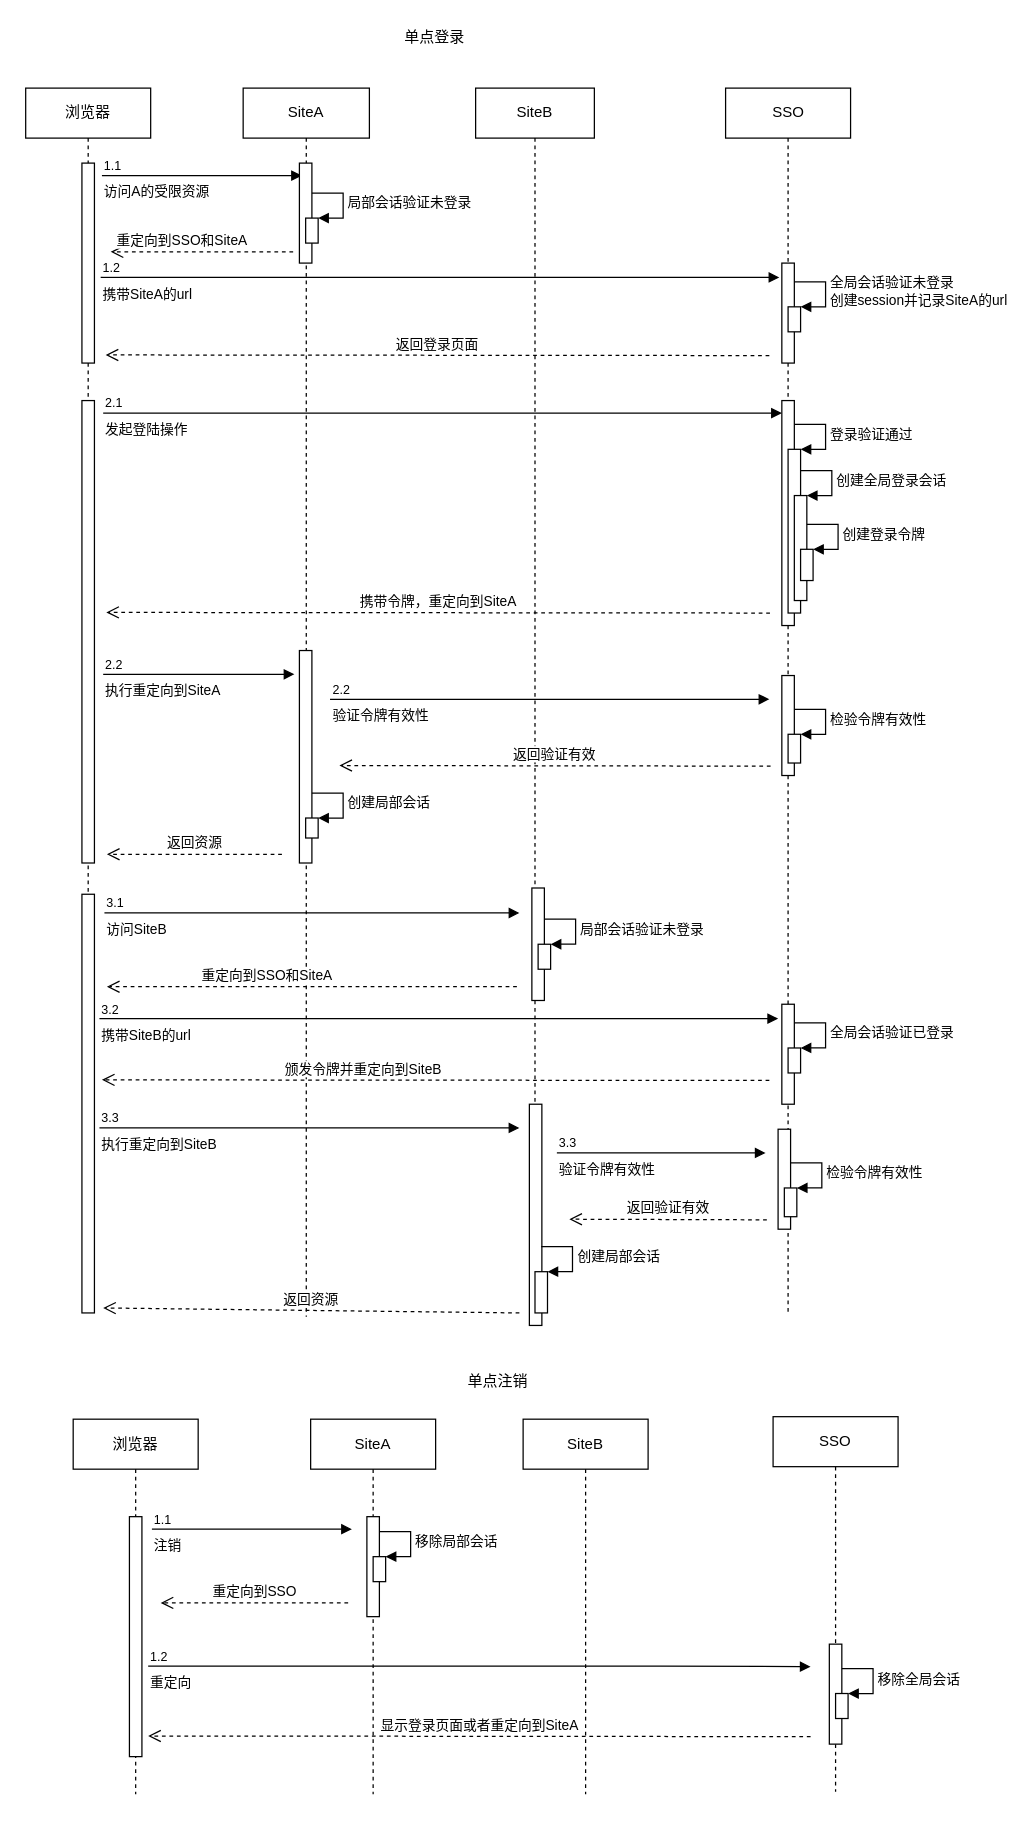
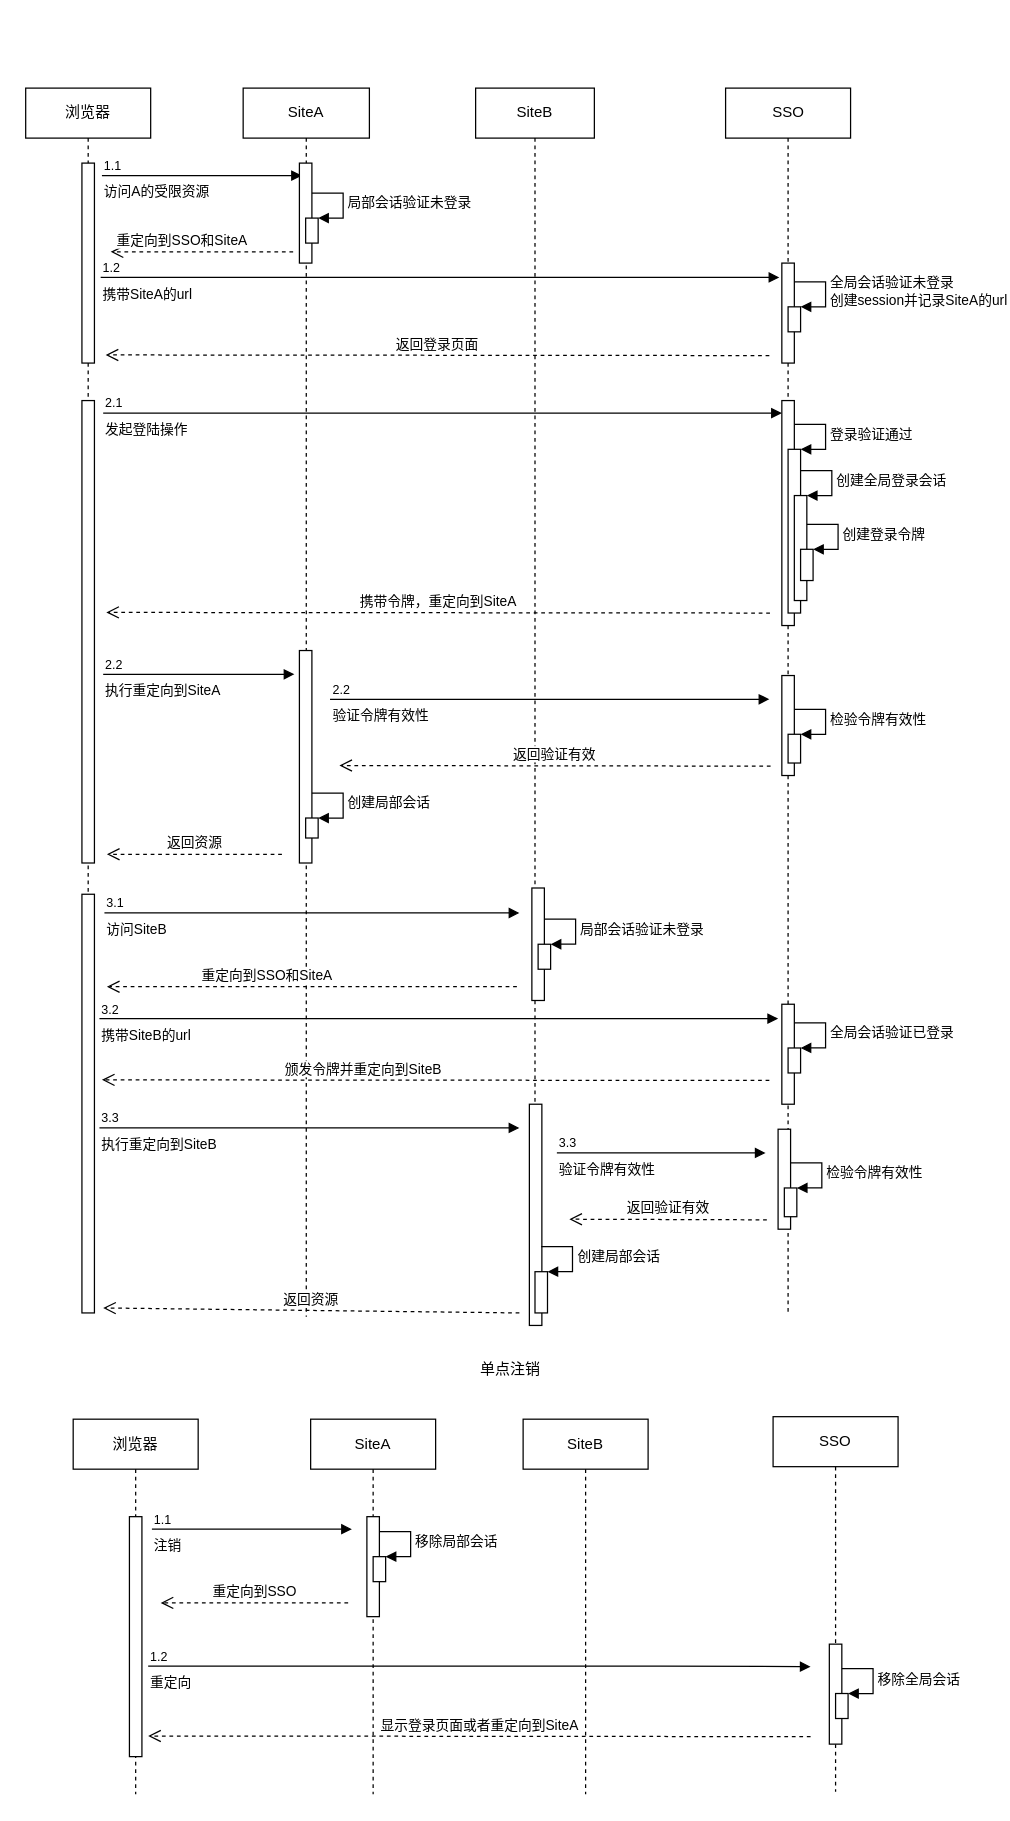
node "单点登录": removed
node "单点注销": moved (498, 1382) -> (511, 1369)
